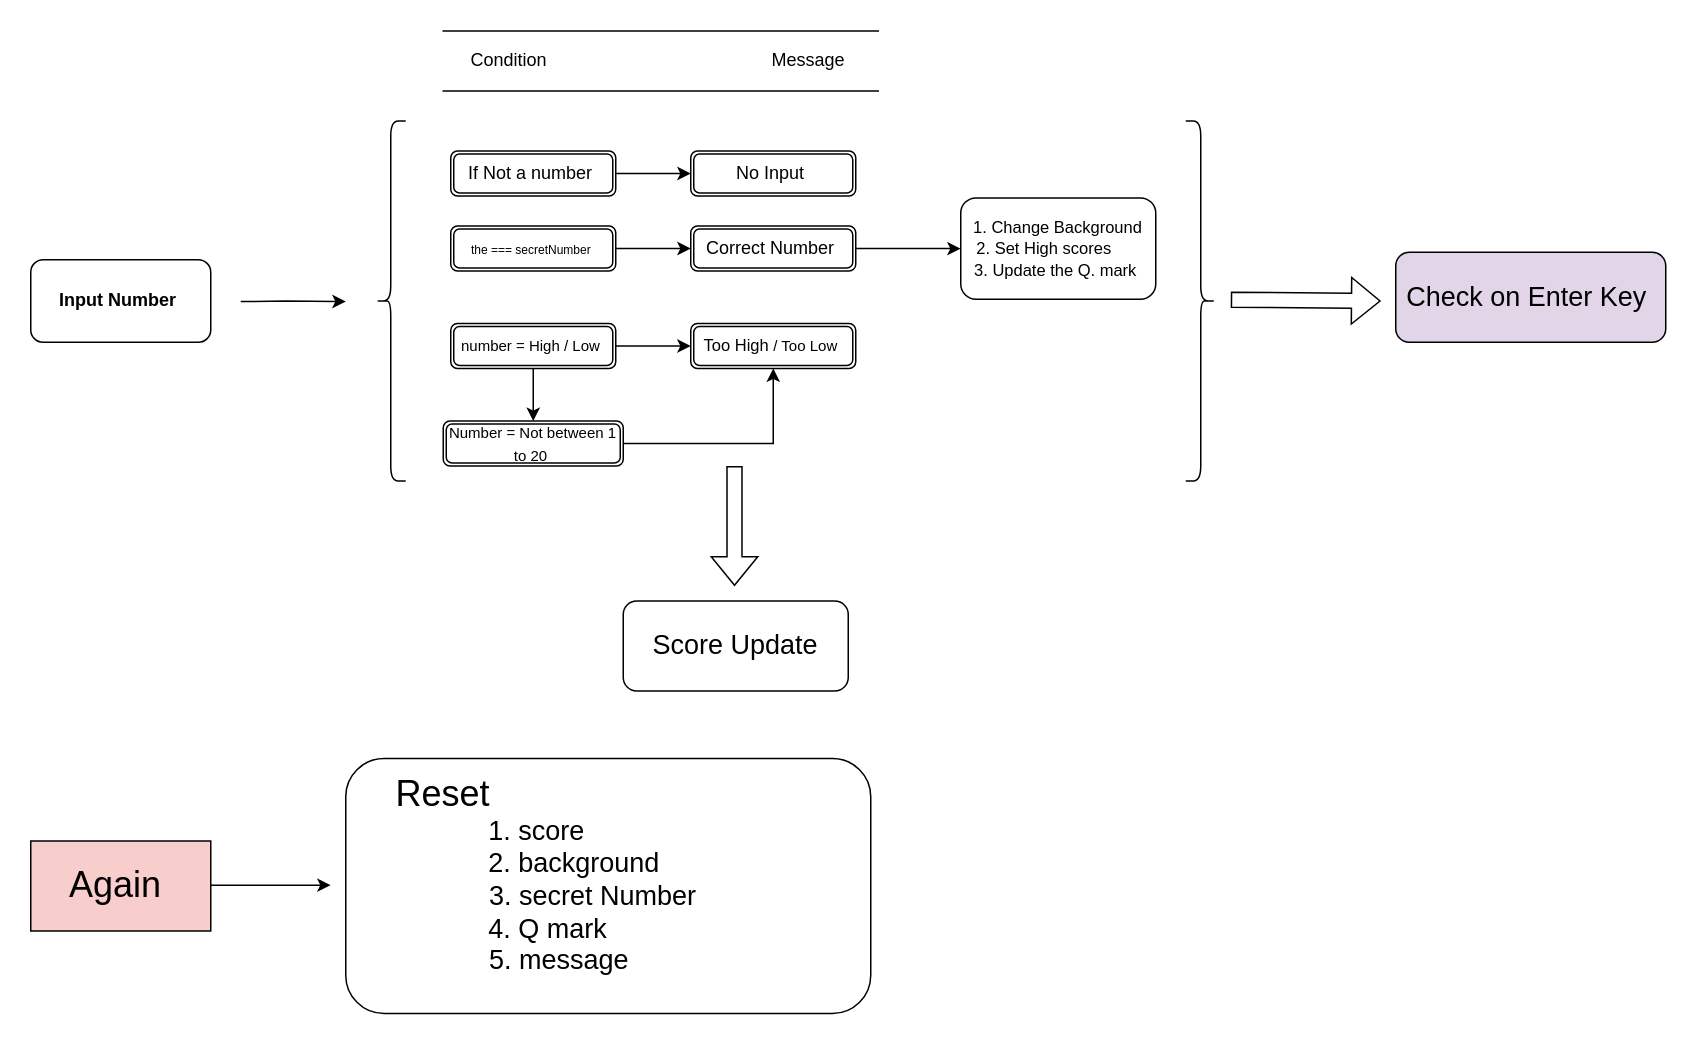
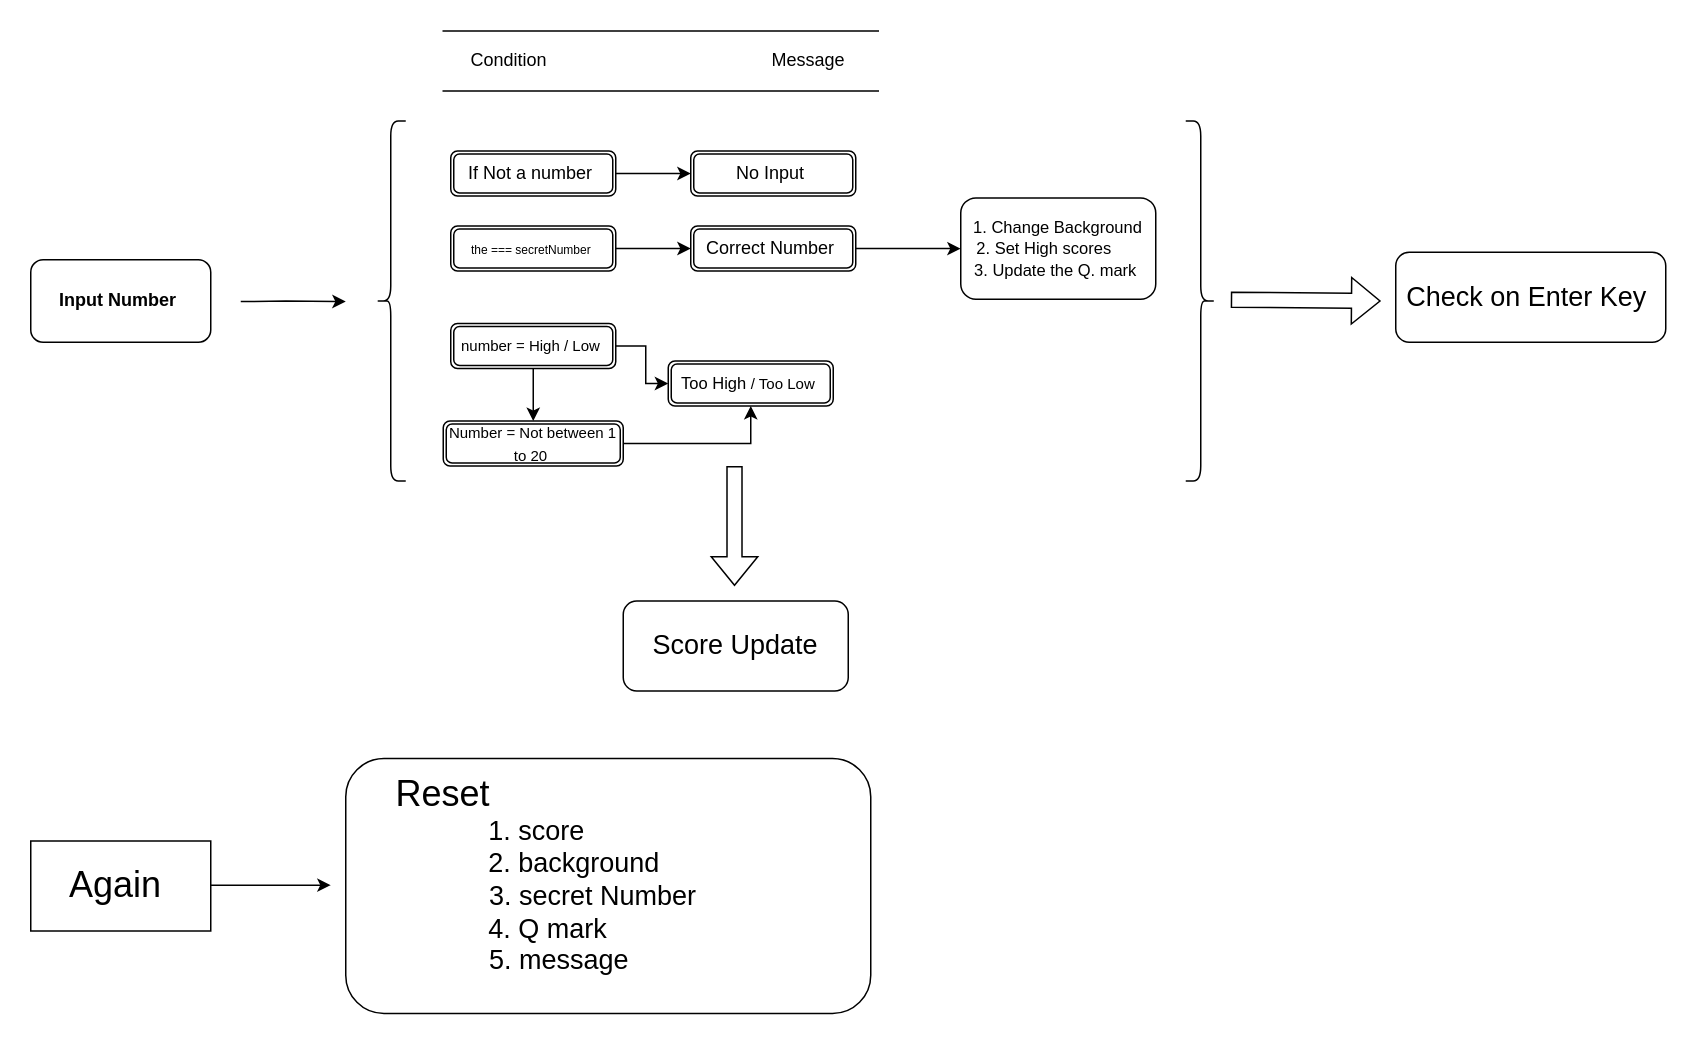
node "Check on Enter Key": fillcolor #e1d5e7 -> #ffffff
node "Too High / Too Low": moved (773, 346) -> (751, 383)
node "Again": fillcolor #f8cecc -> #ffffff
